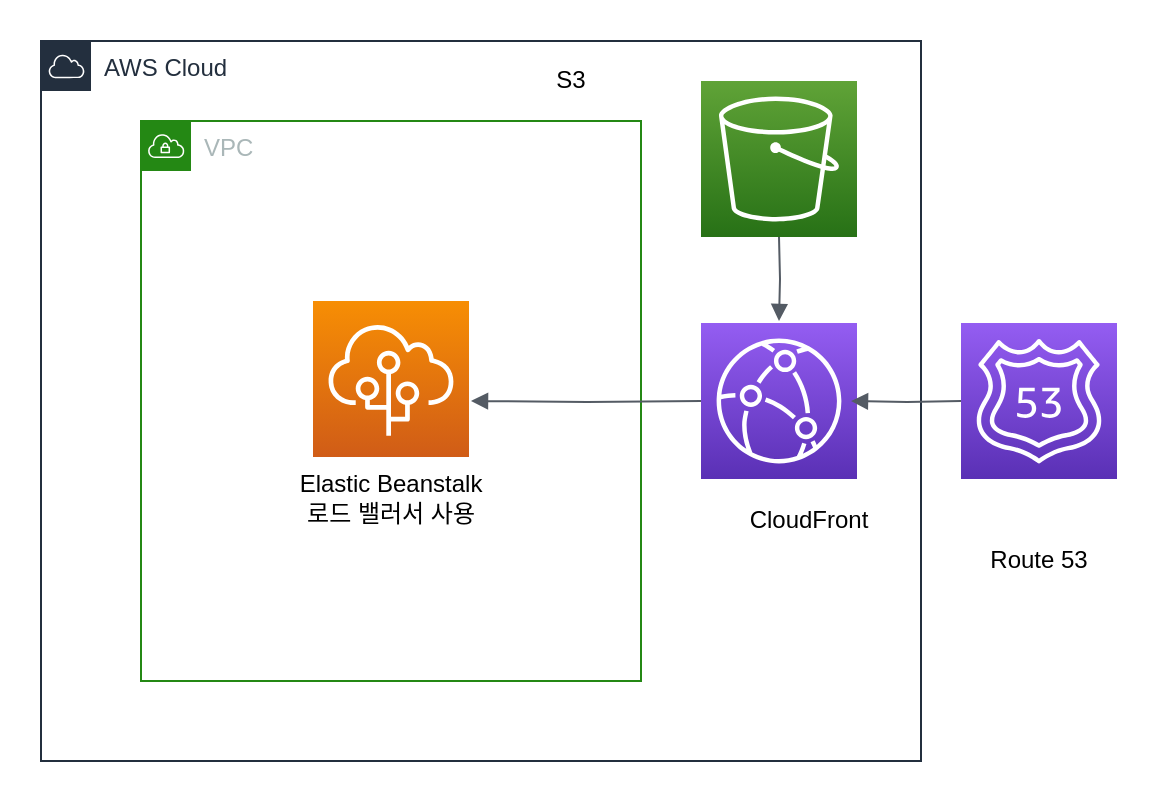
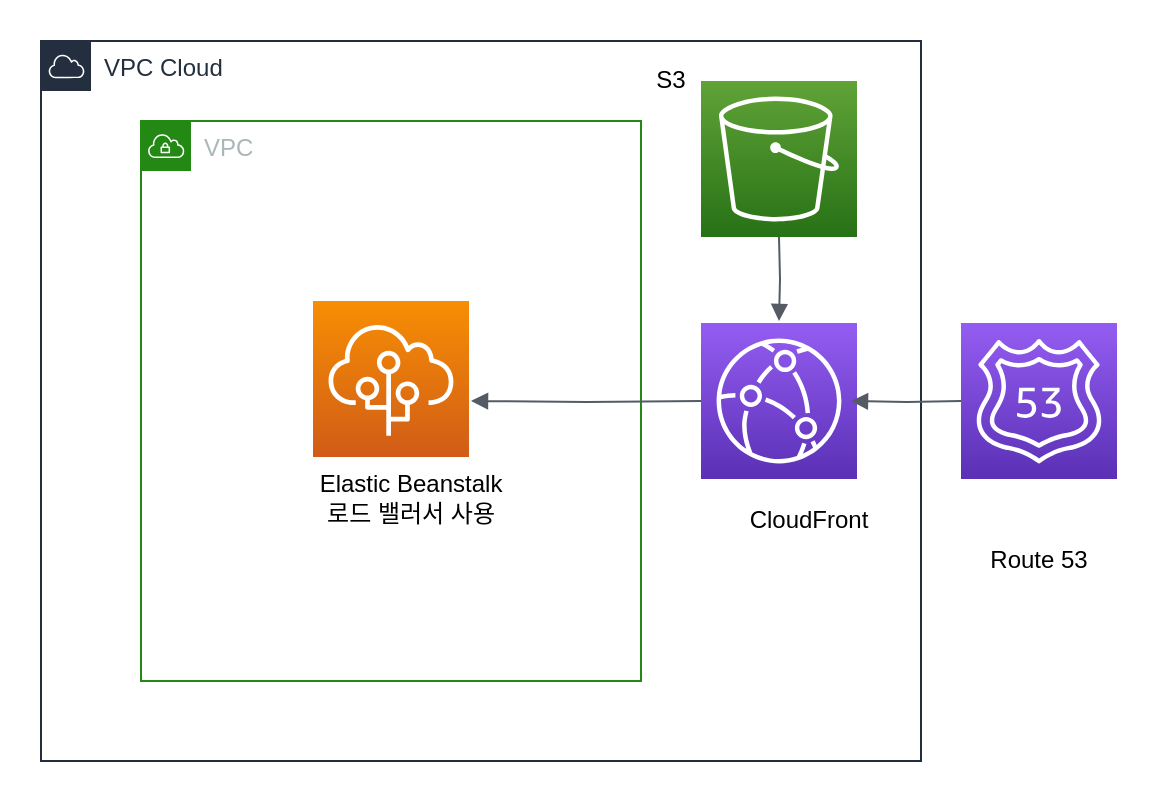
node "AWS Cloud": label "AWS Cloud" -> "VPC Cloud"
node "S3": moved (571, 81) -> (671, 81)
node "Elastic Beanstalk 로드 밸러서 사용": moved (391, 499) -> (411, 499)
